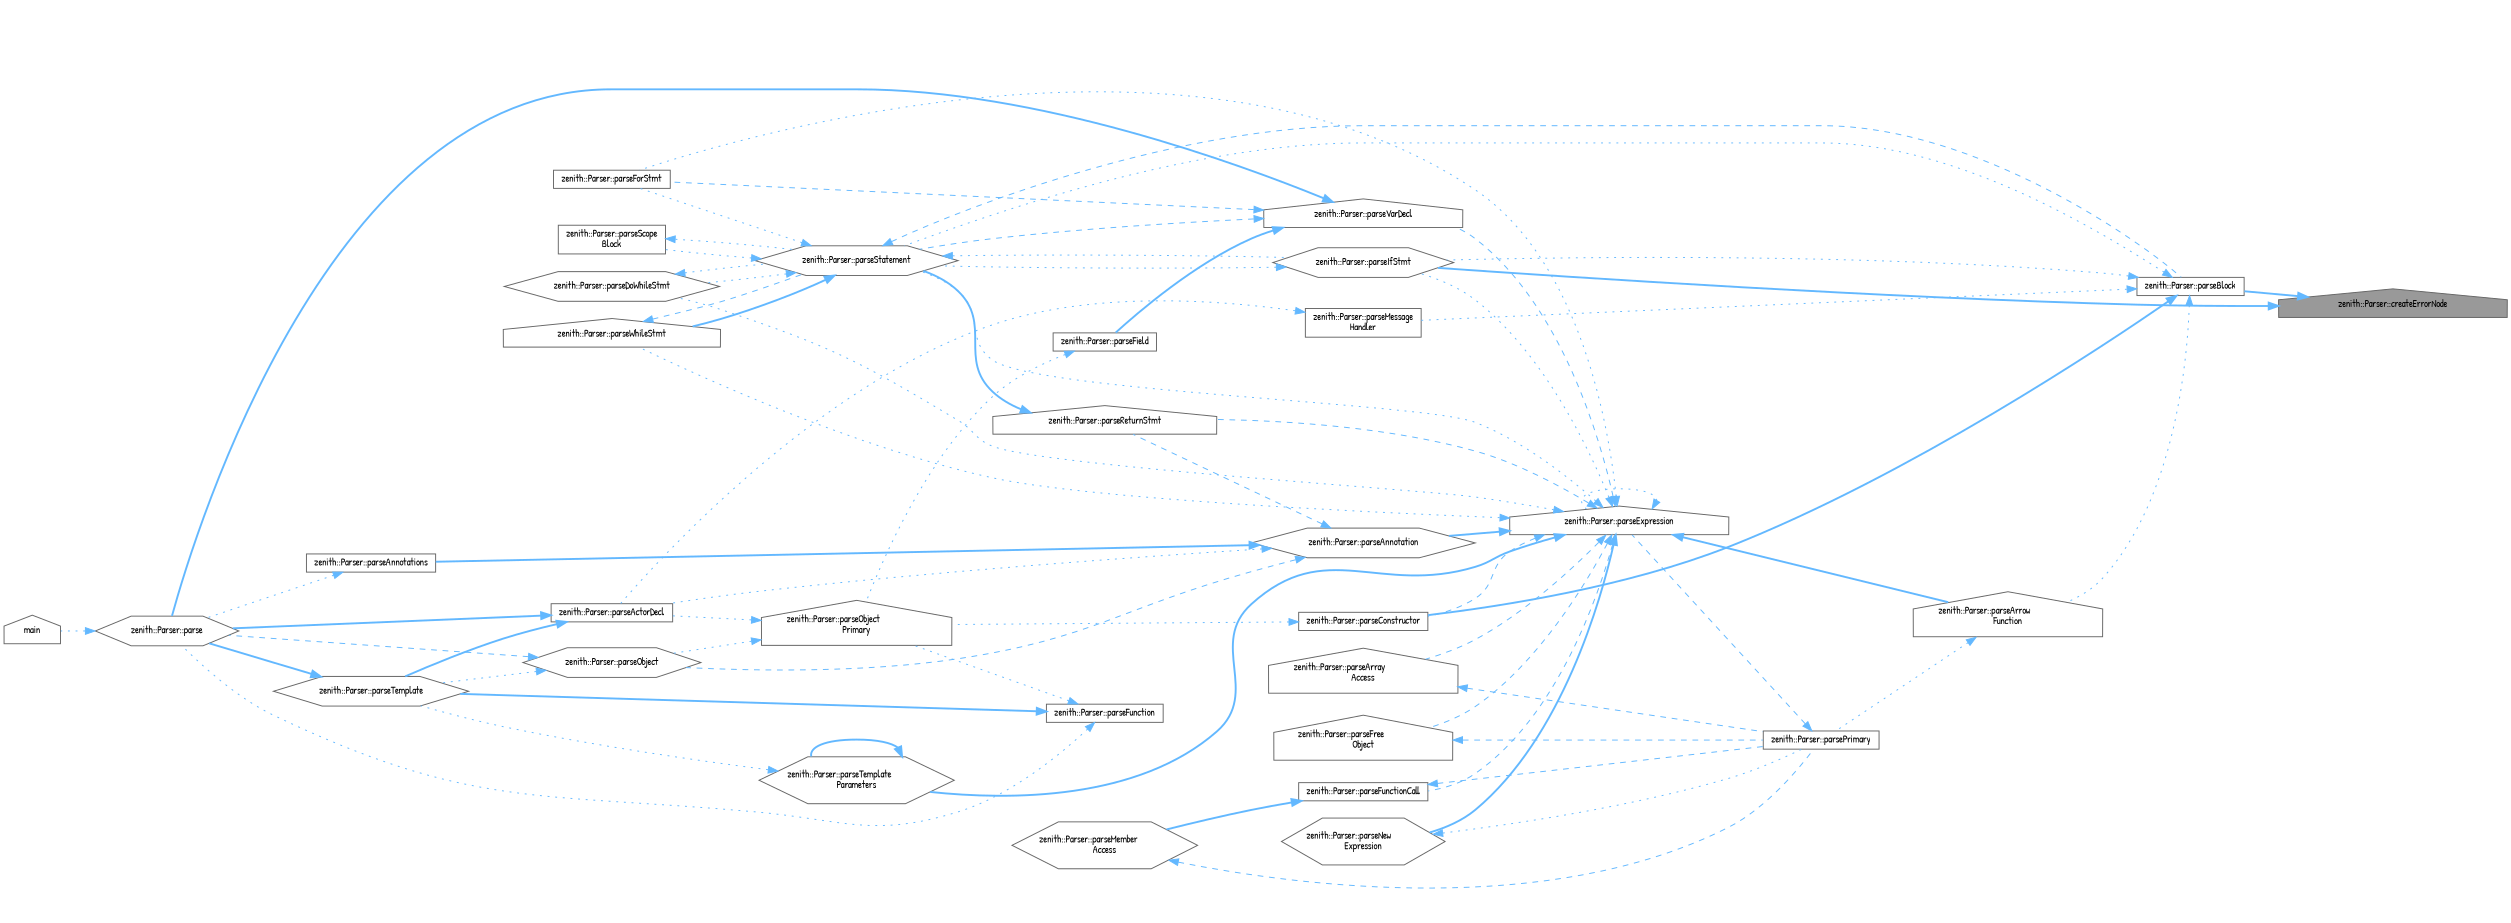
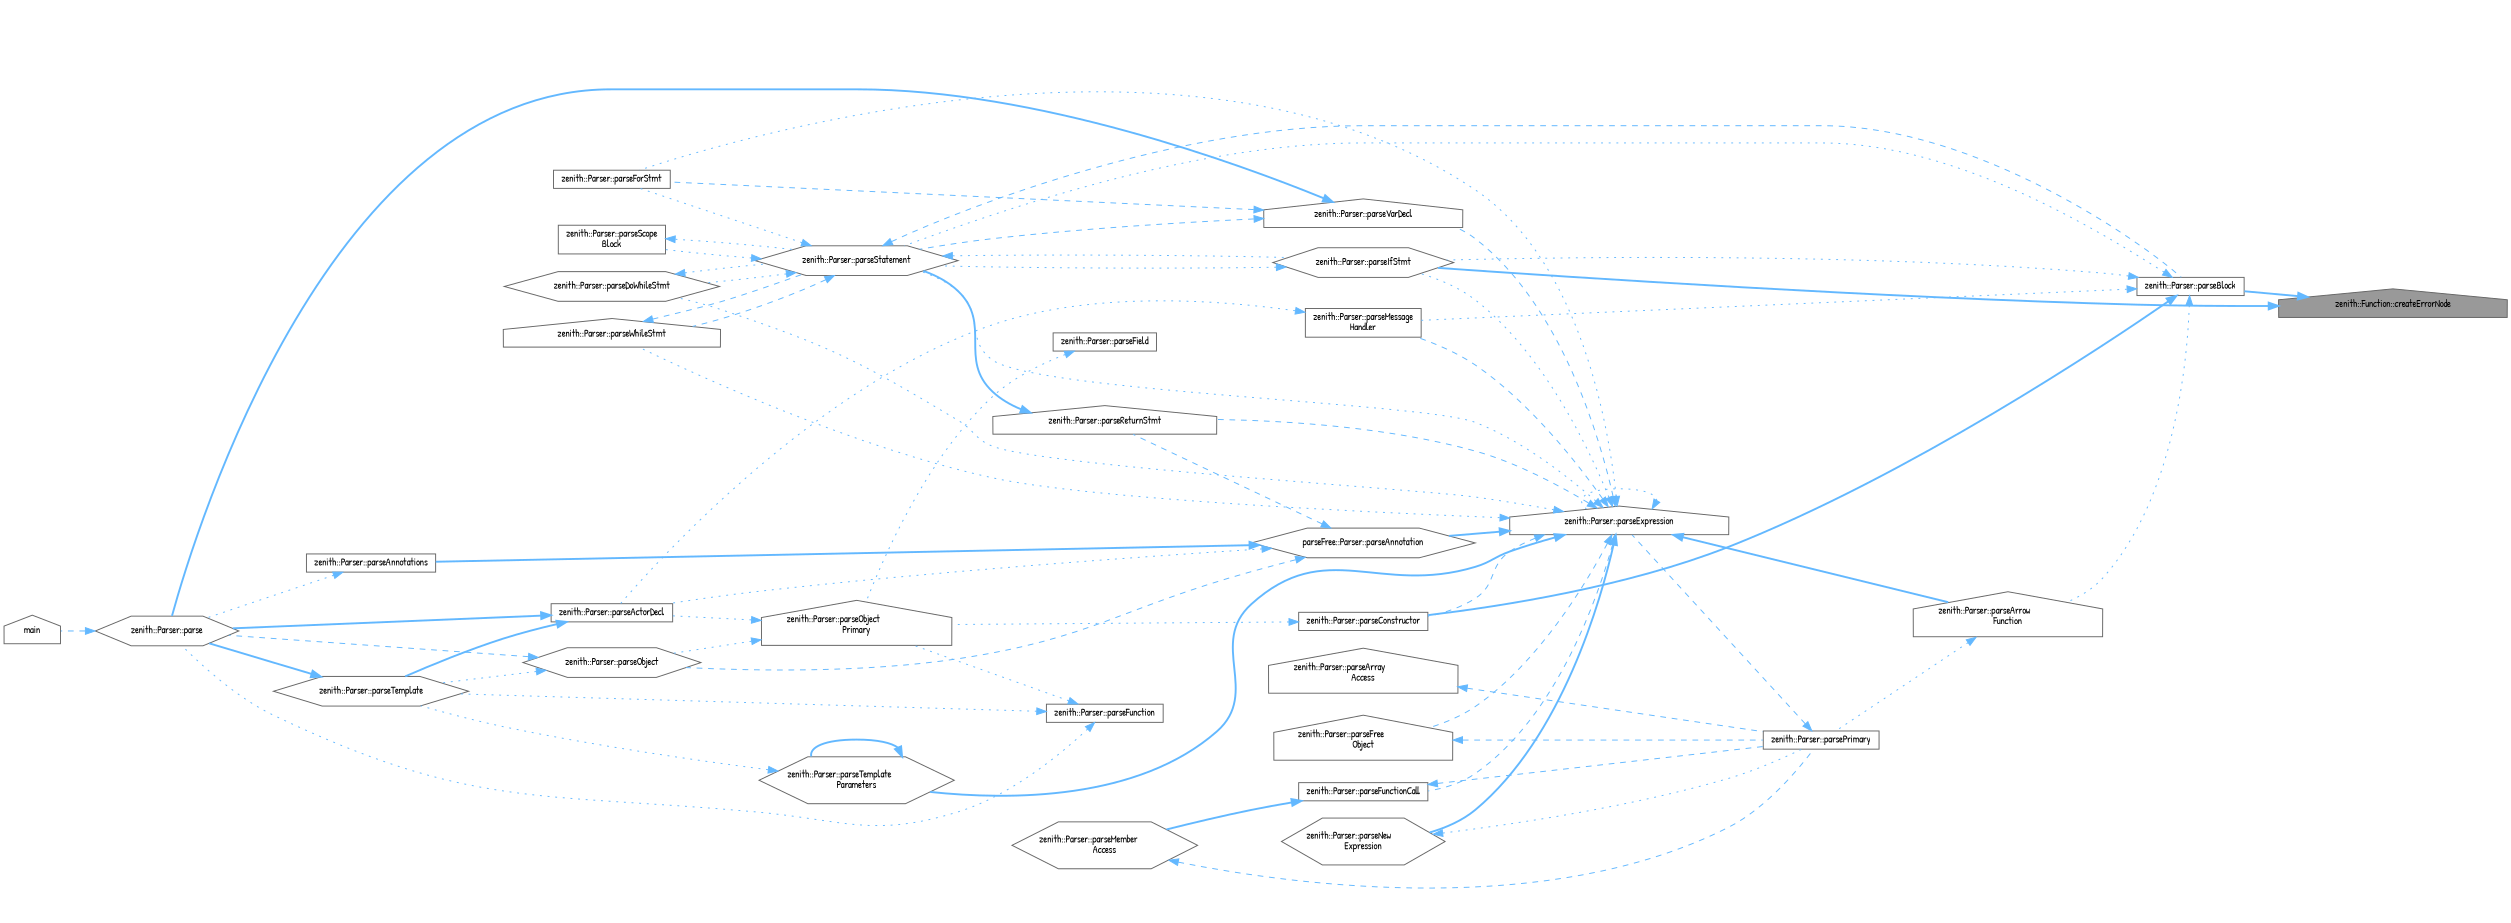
edge "zenith::Parser::parseField" -> "zenith::Parser::parseVarDecl": removed
node "zenith::Parser::createErrorNode": label "zenith::Parser::createErrorNode" -> "zenith::Function::createErrorNode"
edge "zenith::Parser::parseWhileStmt" -> "zenith::Parser::parseStatement": style bold -> dashed
node "zenith::Parser::parseAnnotation": label "zenith::Parser::parseAnnotation" -> "parseFree::Parser::parseAnnotation"
edge "zenith::Parser::parseArray Access" -> "zenith::Parser::parseExpression": now "zenith::Parser::parseMessage Handler" -> "zenith::Parser::parseExpression"
edge "main" -> "zenith::Parser::parse": style dotted -> dashed
edge "zenith::Parser::parseTemplate" -> "zenith::Parser::parseFunction": style bold -> dotted
